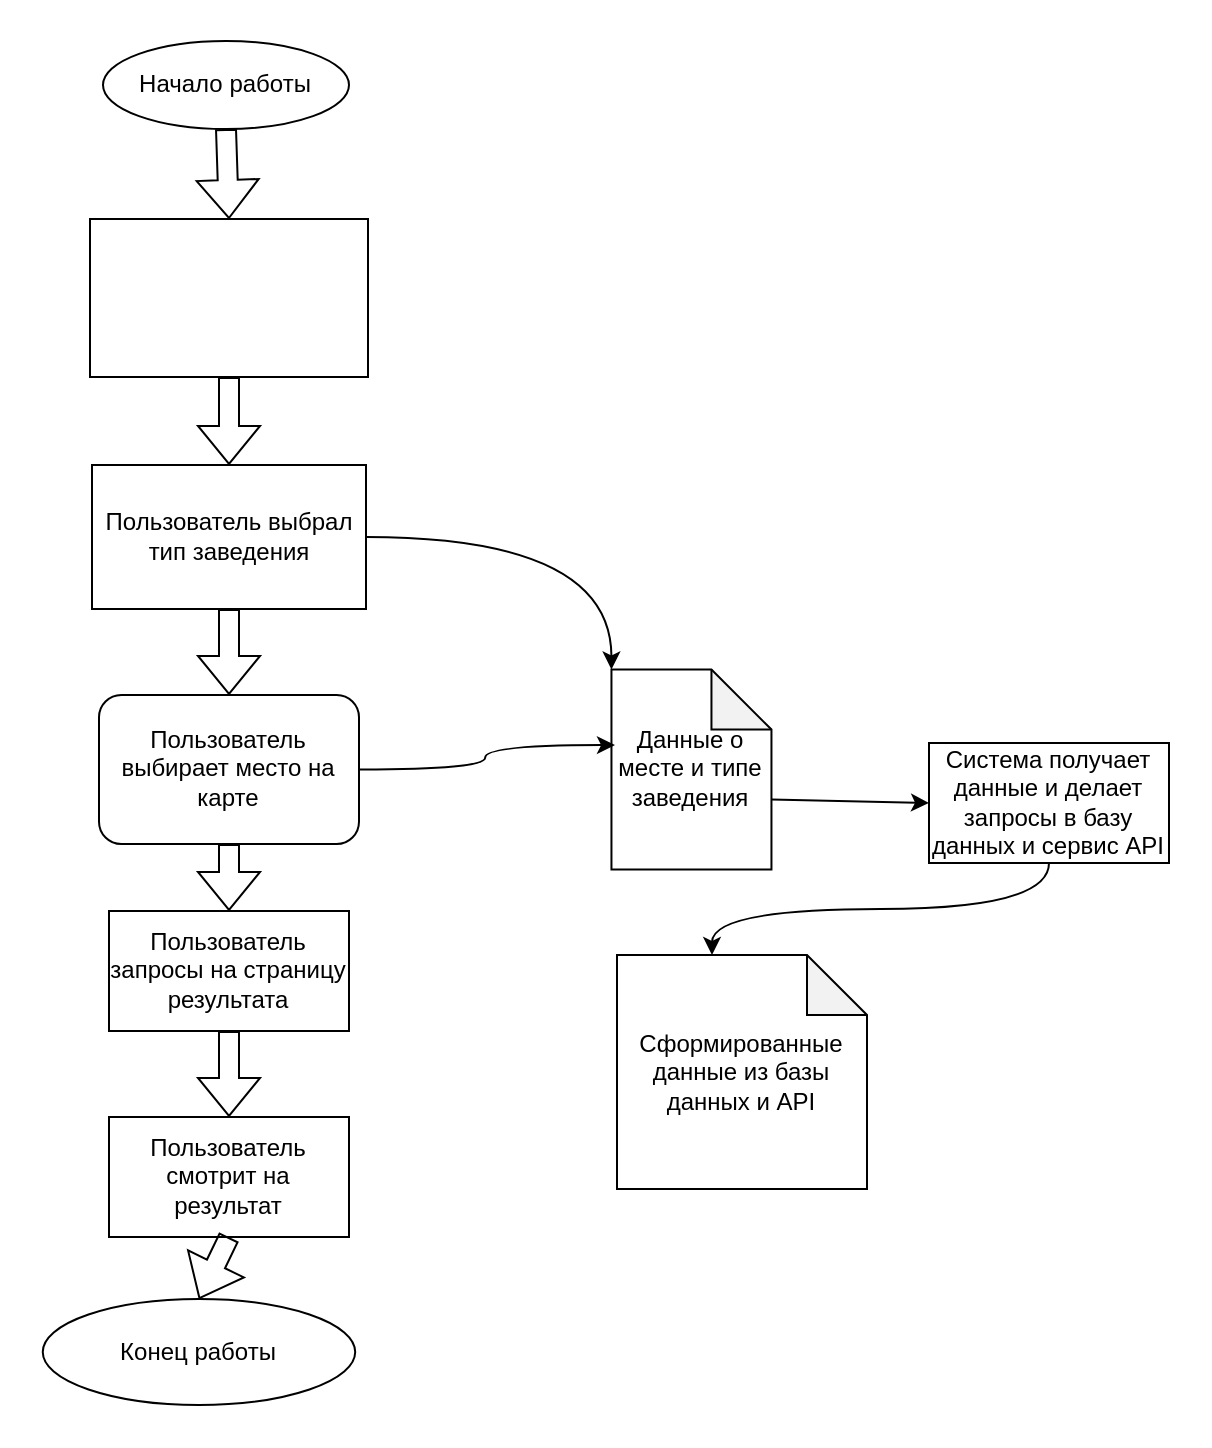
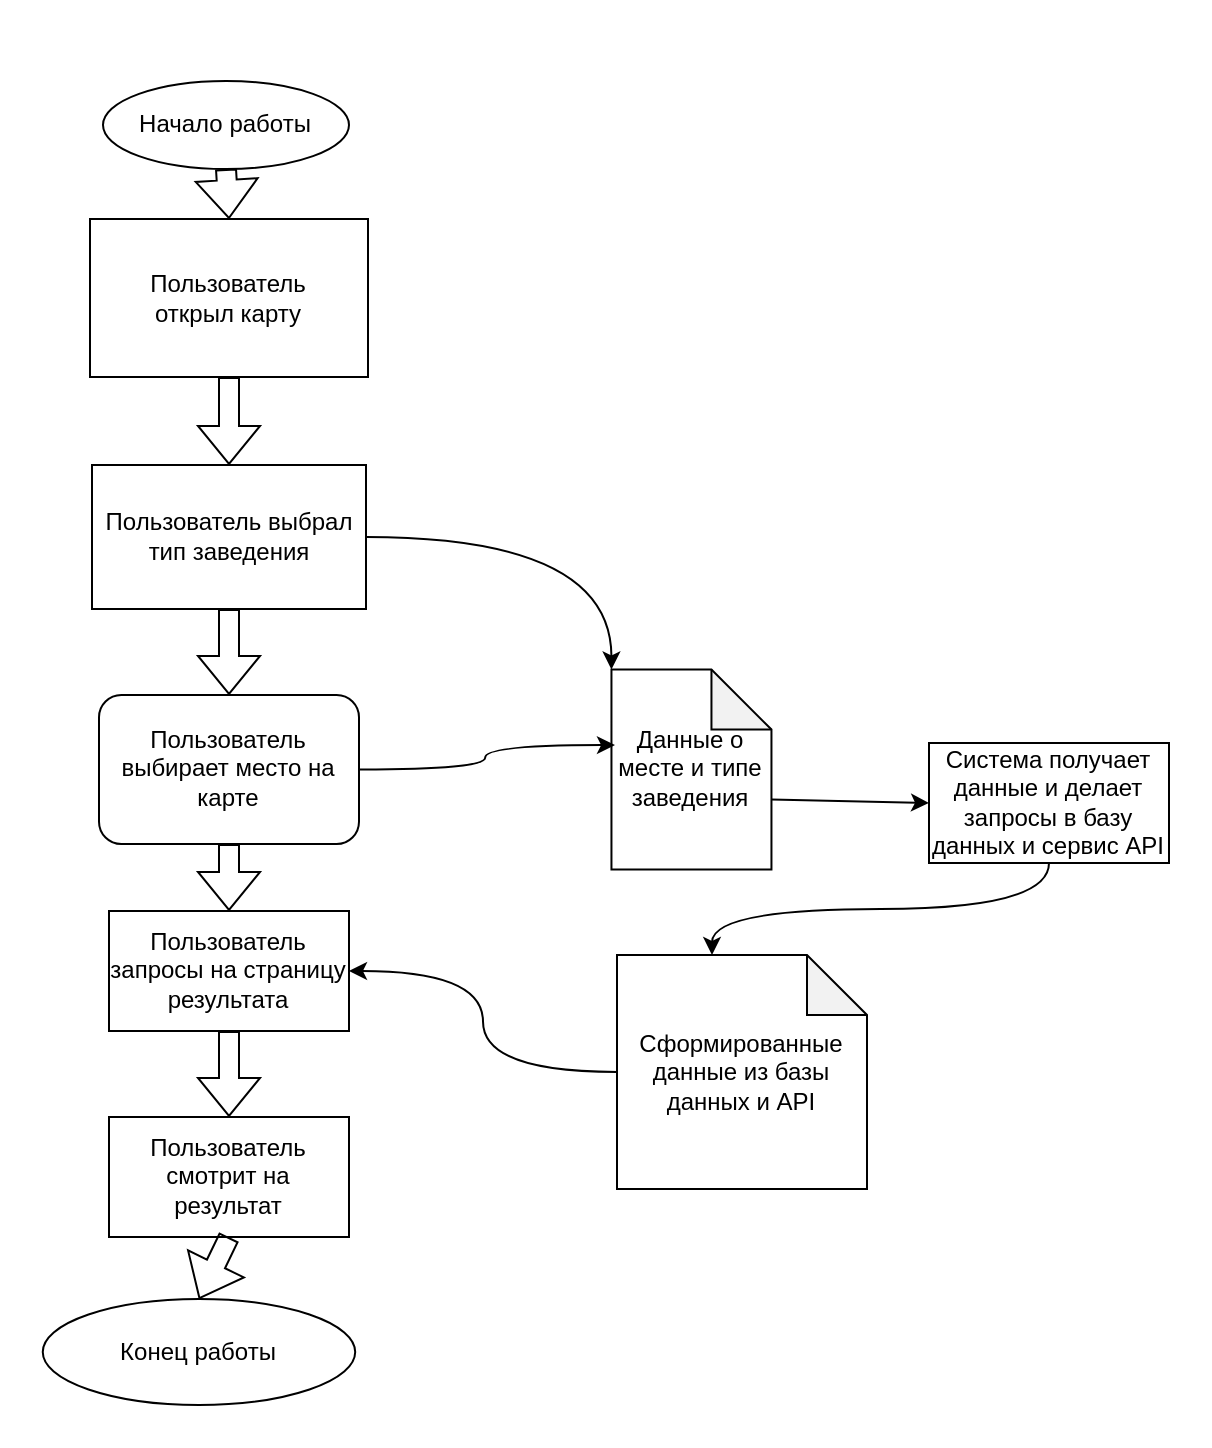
node "Начало работы": moved (226, 85) -> (226, 125)
node "Пользователь открыл карту": added
edge "Сформированные данные из базы данных и API" -> "Пользователь запросы на страницу результата": added
